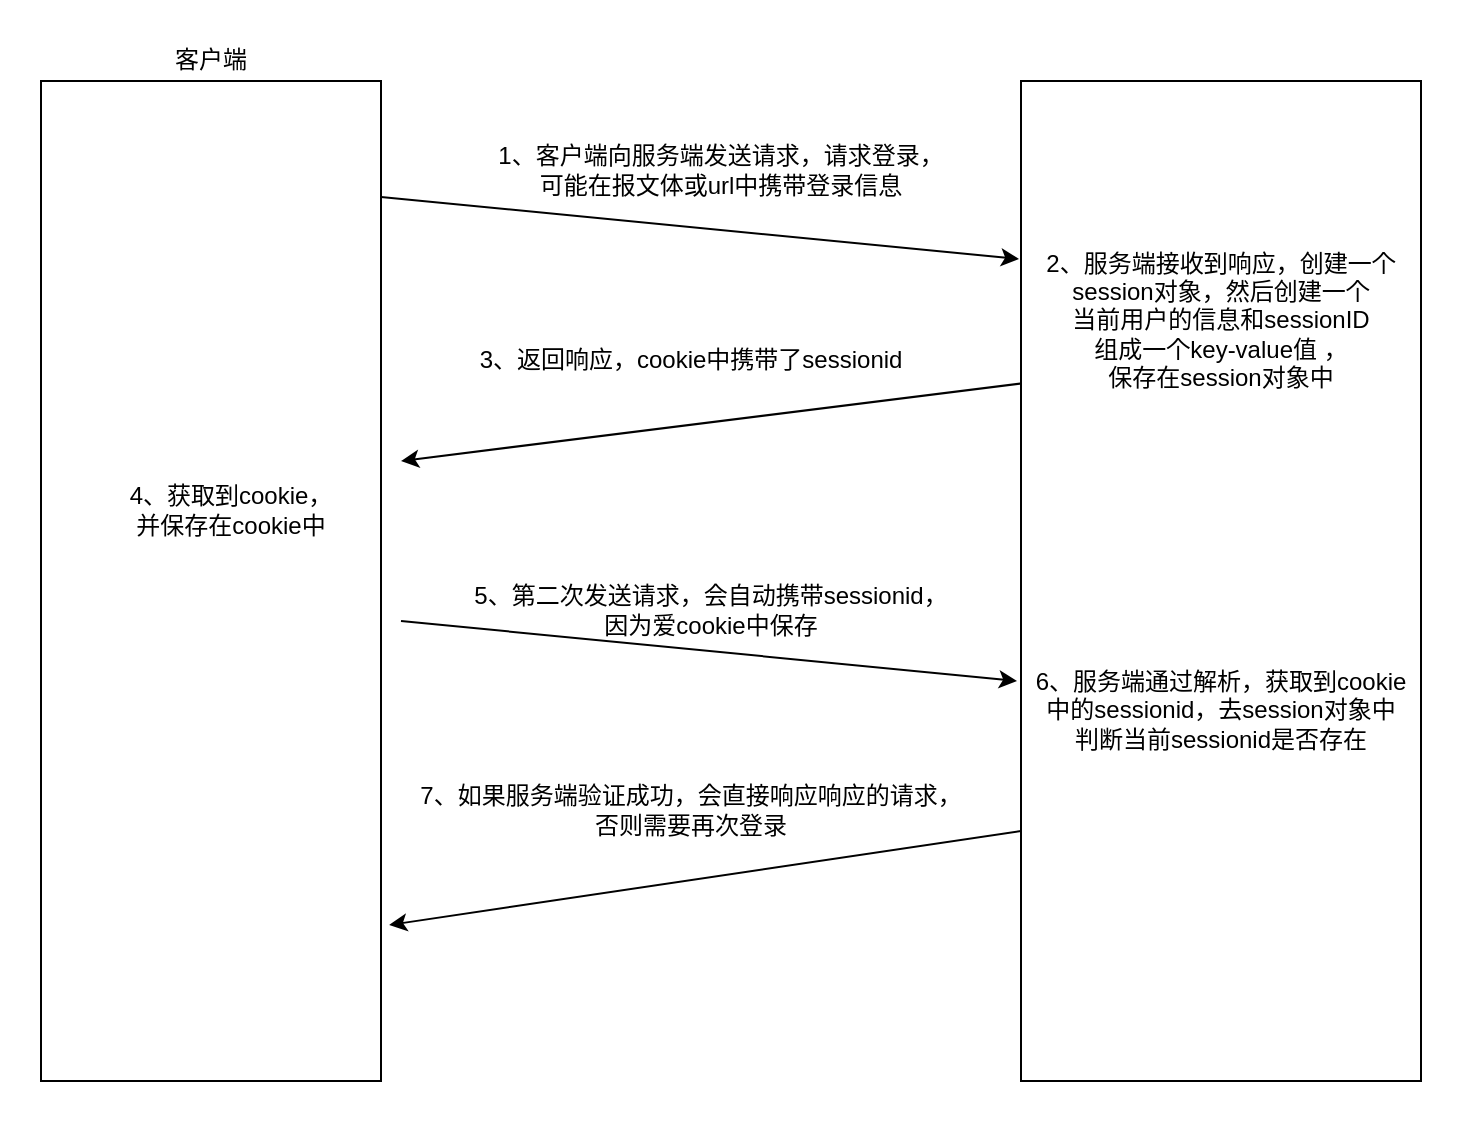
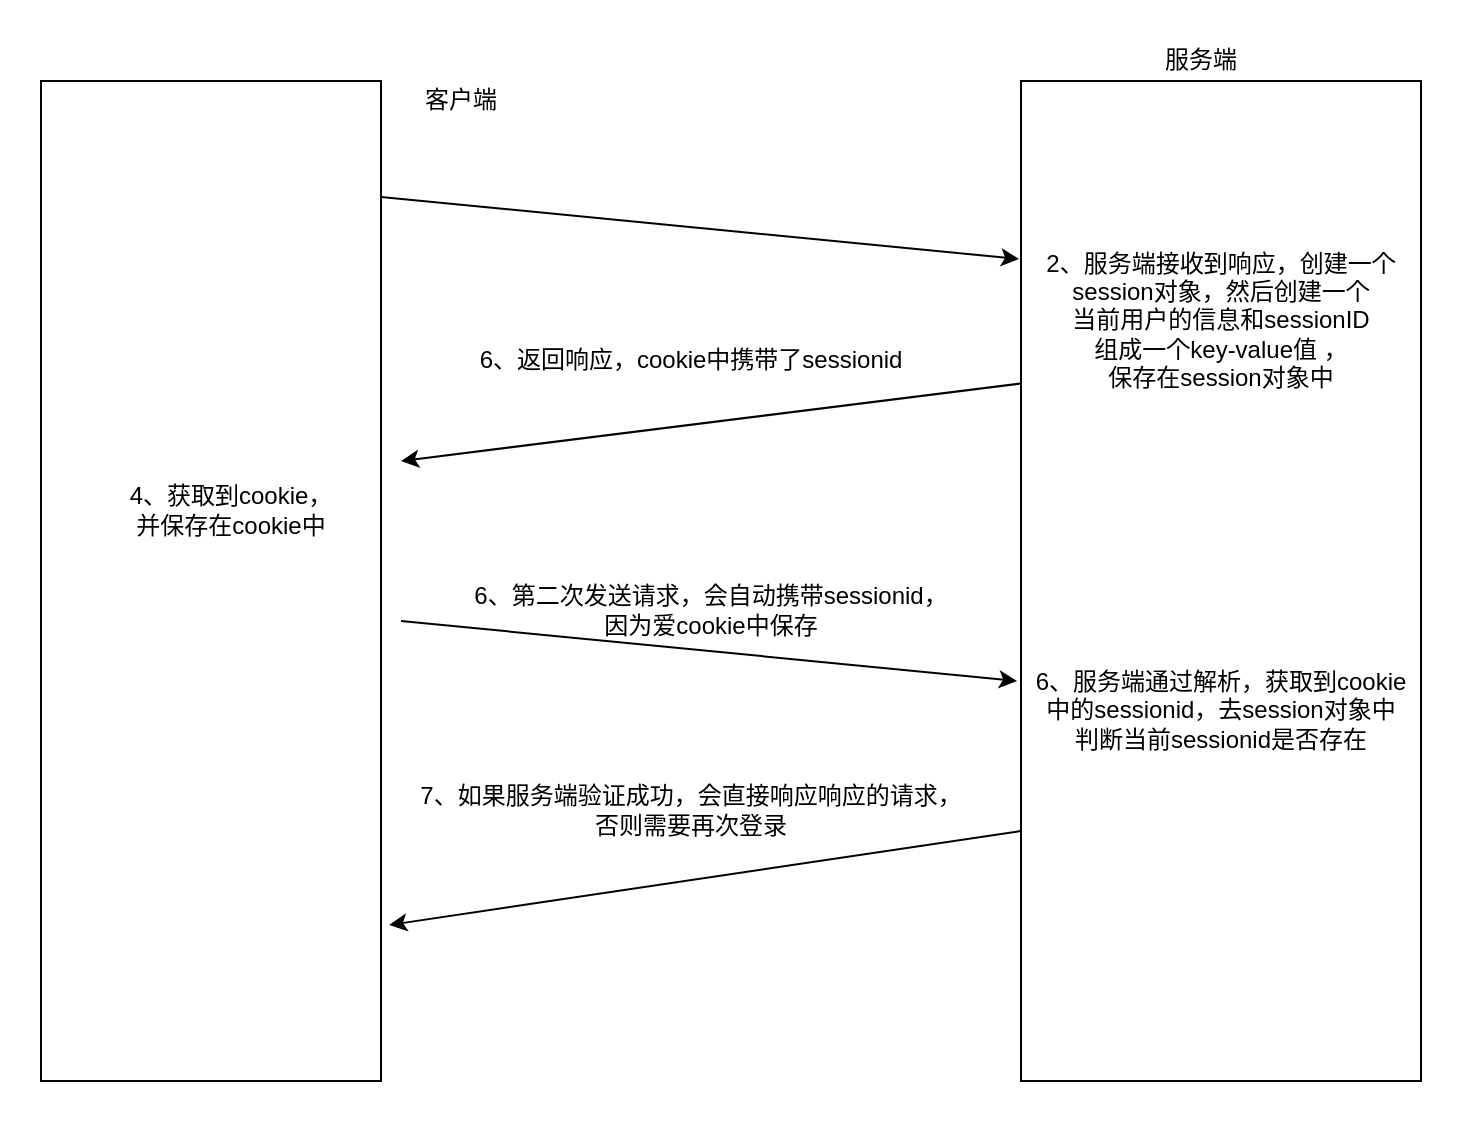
node "客户端": moved (211, 61) -> (461, 101)
node "服务端": added
node "1、客户端向服务端发送请求，请求登录， 可能在报文体或url中携带登录信息": removed
node "3、返回响应，cookie中携带了sessionid": label "3、返回响应，cookie中携带了sessionid" -> "6、返回响应，cookie中携带了sessionid"
node "5、第二次发送请求，会自动携带sessionid， 因为爱cookie中保存": label "5、第二次发送请求，会自动携带sessionid， 因为爱cookie中保存" -> "6、第二次发送请求，会自动携带sessionid， 因为爱cookie中保存"
